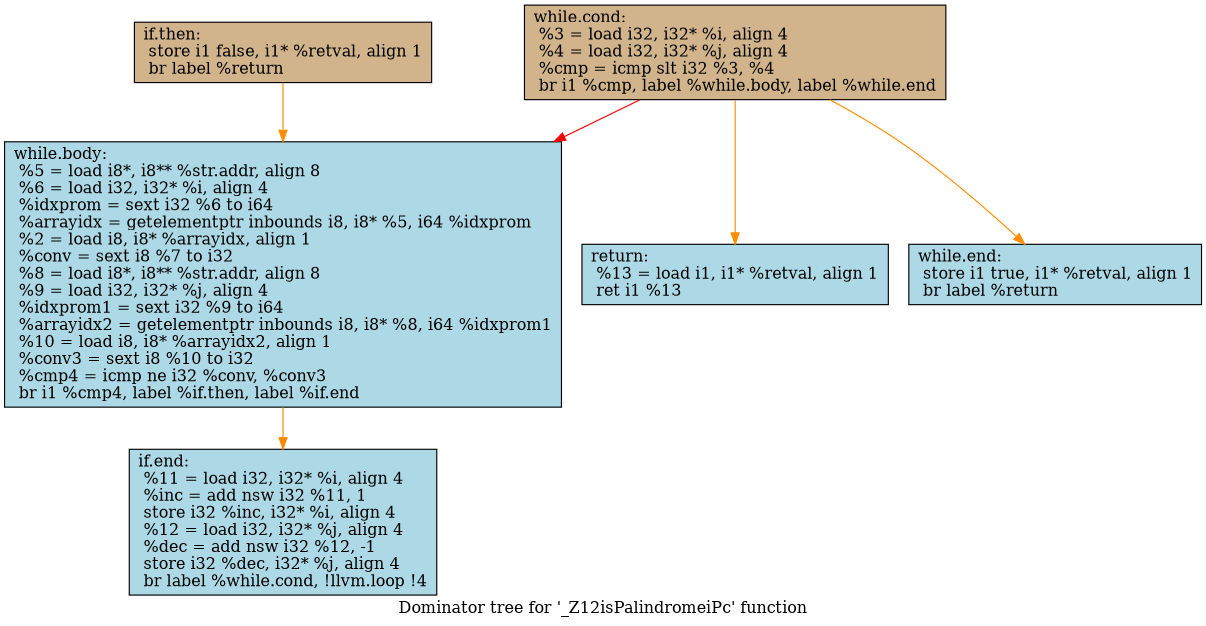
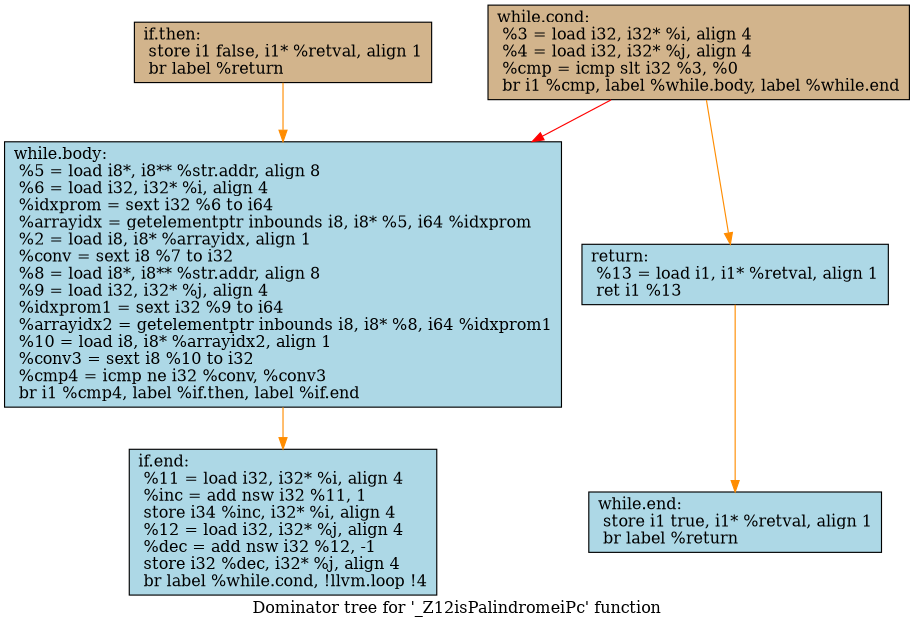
node "while.cond:": text "%cmp = icmp slt i32 %3, %4" -> "%cmp = icmp slt i32 %3, %0"
edge "while.cond:" -> "while.end:": now "return:" -> "while.end:"
node "if.end:": text "store i32 %inc, i32* %i, align 4" -> "store i34 %inc, i32* %i, align 4"
